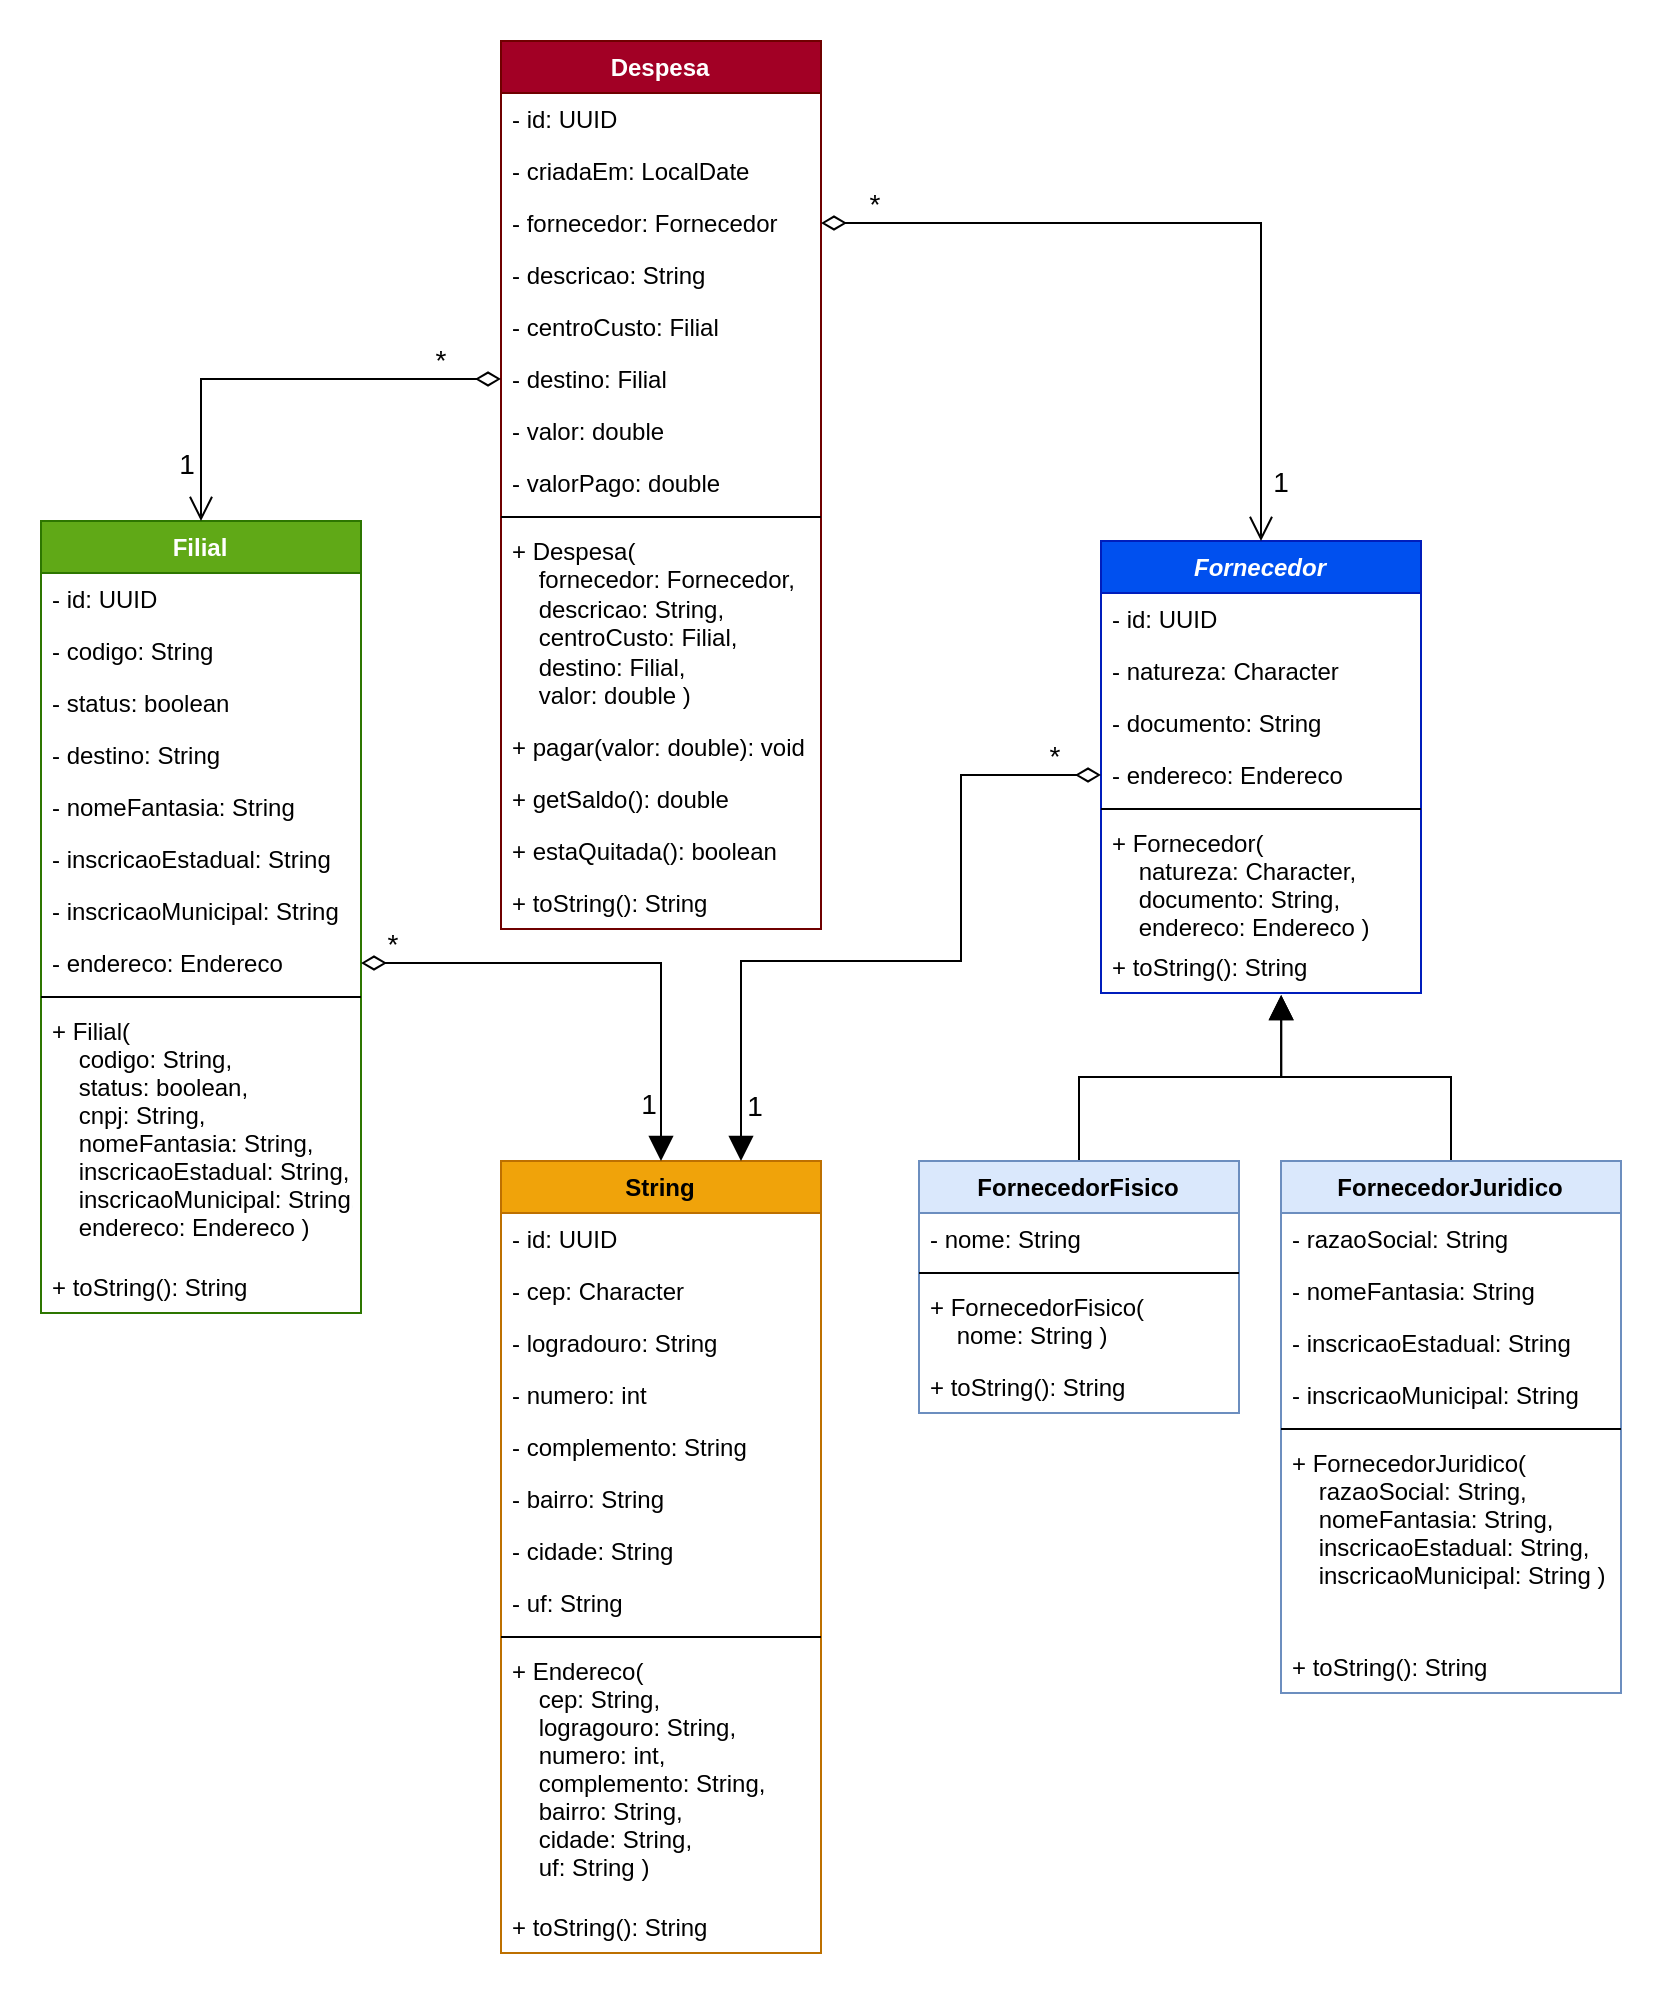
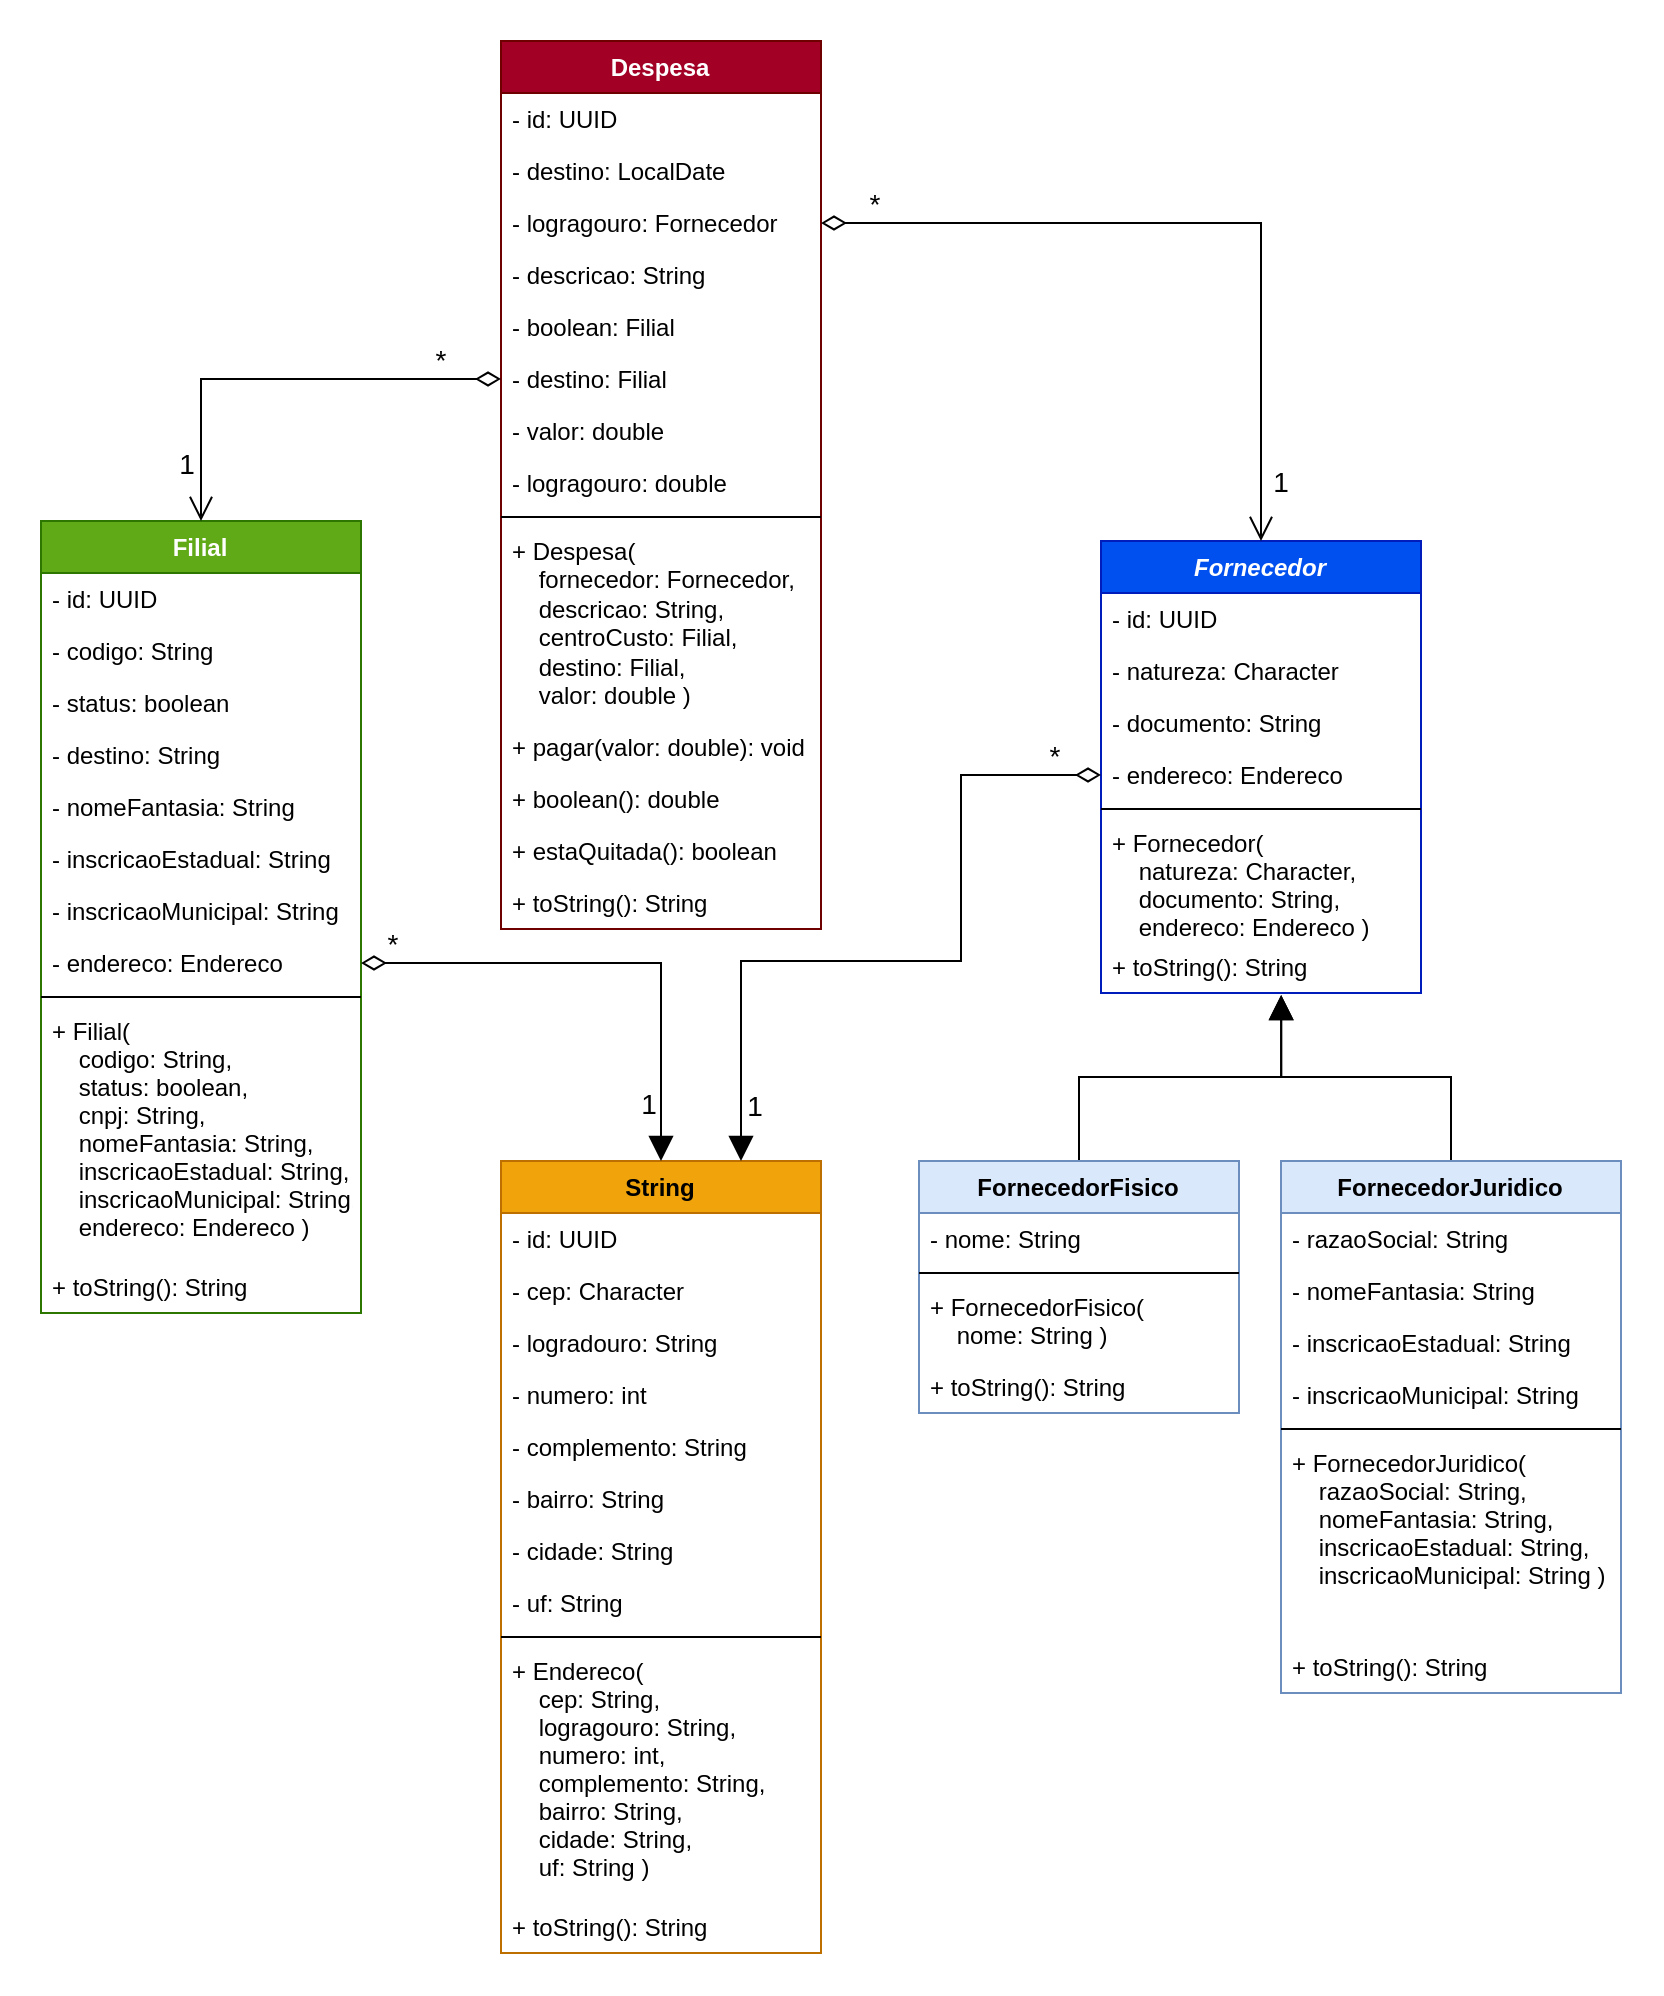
node "- criadaEm: LocalDate": label "- criadaEm: LocalDate" -> "- destino: LocalDate"
node "- fornecedor: Fornecedor": label "- fornecedor: Fornecedor" -> "- logragouro: Fornecedor"
node "- centroCusto: Filial": label "- centroCusto: Filial" -> "- boolean: Filial"
node "- valorPago: double": label "- valorPago: double" -> "- logragouro: double"
node "+ getSaldo(): double": label "+ getSaldo(): double" -> "+ boolean(): double"
